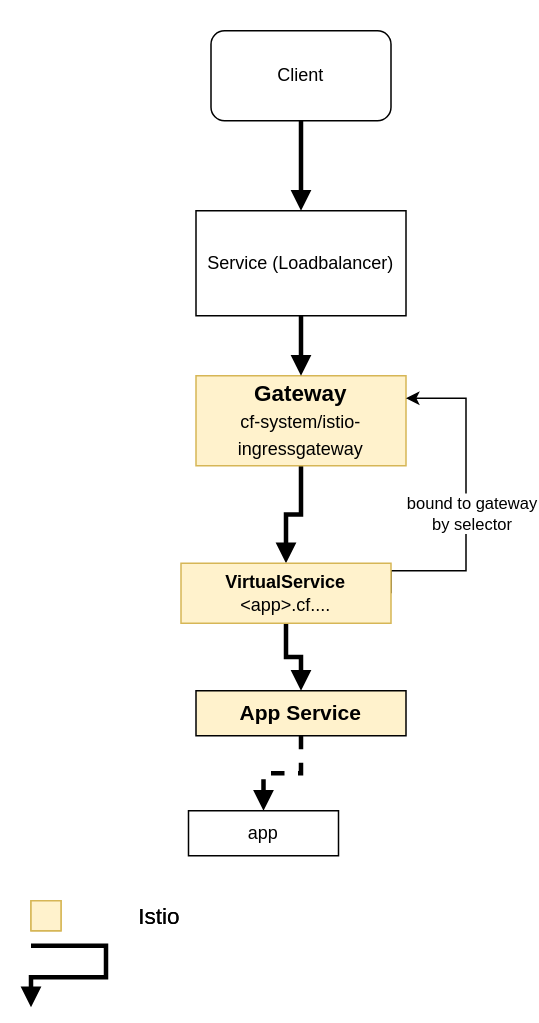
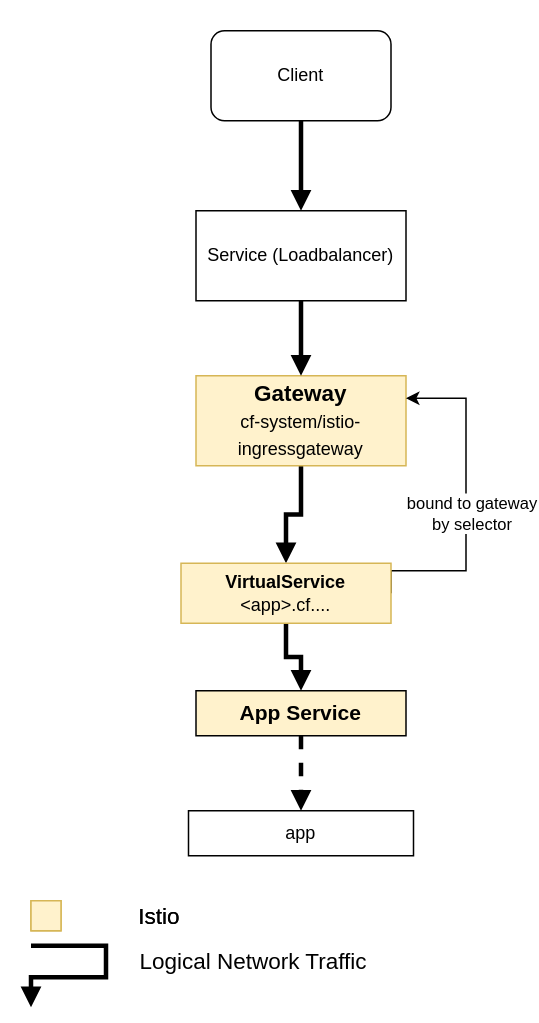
node "Service (Loadbalancer)": size 210x105 -> 210x90
node "app": size 150x45 -> 225x45
node "Logical Network Traffic": added
